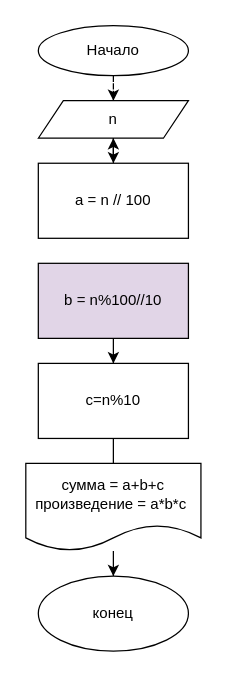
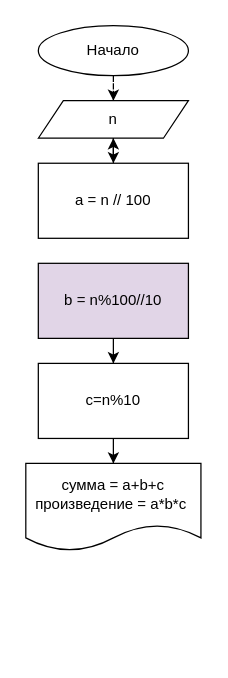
edge "c=n%10" -- "сумма = a+b+c произведение = a*b*c": arrowhead none -> classic
edge "сумма = a+b+c произведение = a*b*c" -> "конец": removed
node "конец": removed
